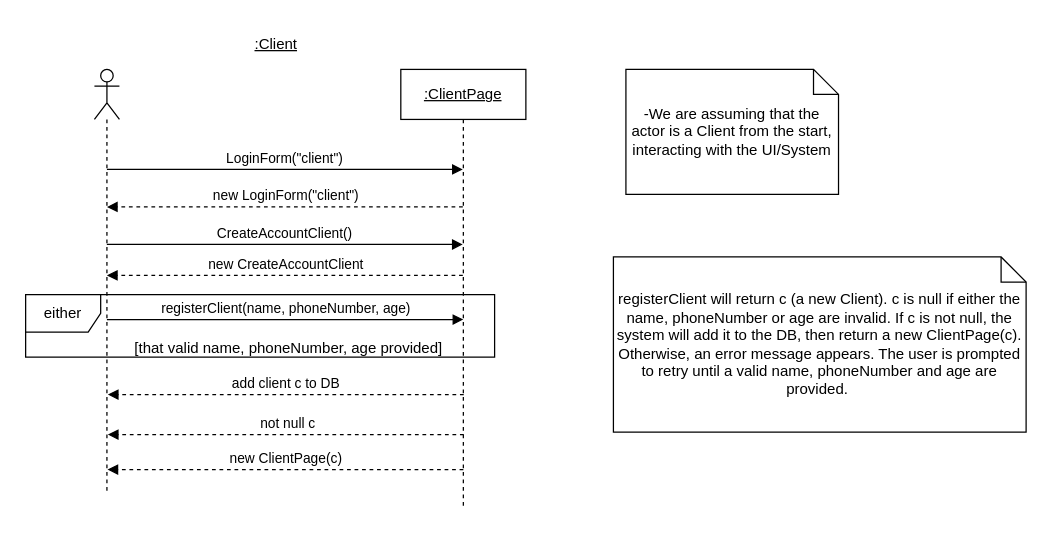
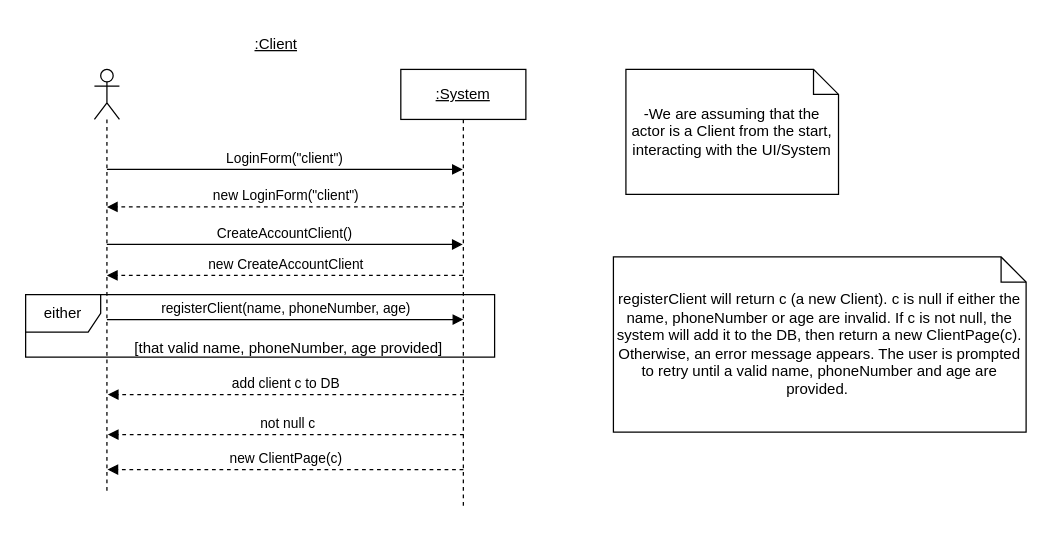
node ":ClientPage": label ":ClientPage" -> ":System"
